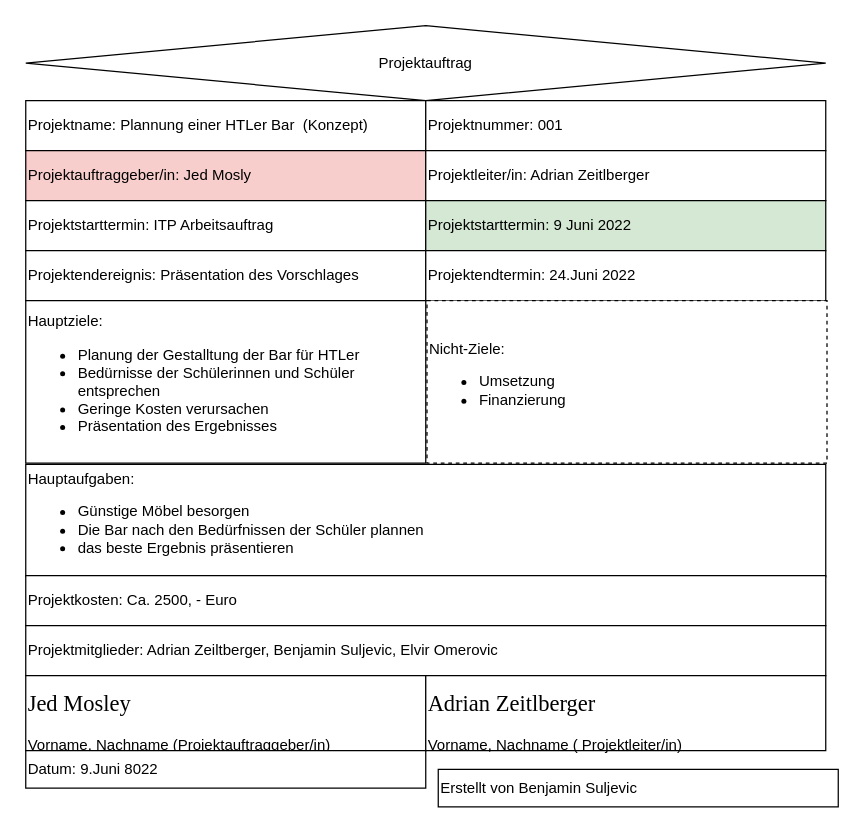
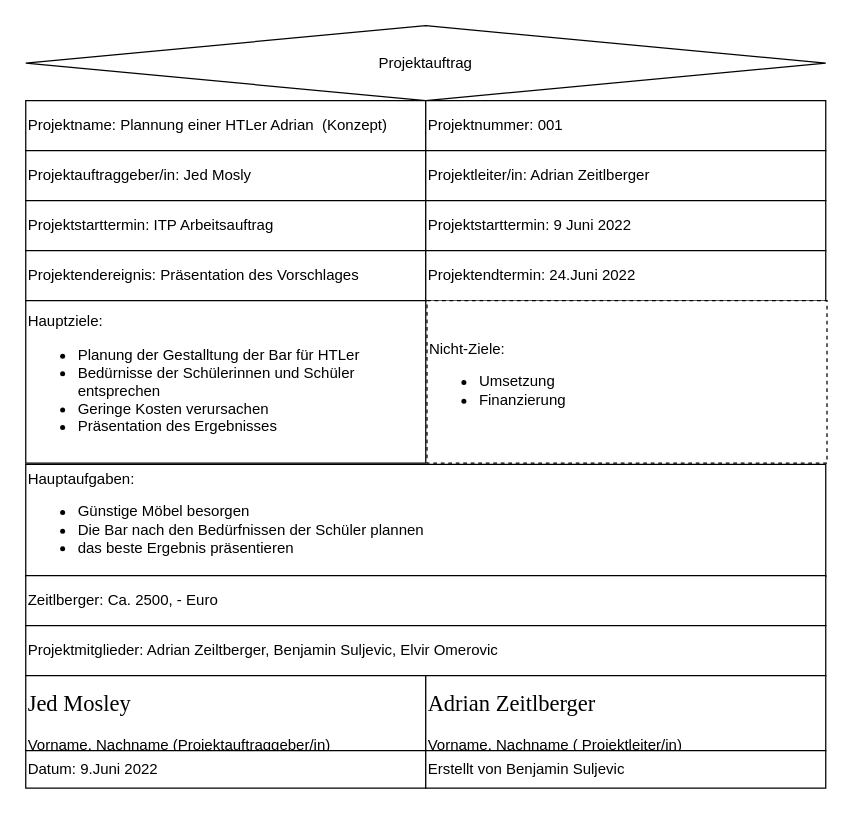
node "Projektname: Plannung einer HTLer Bar (Konzept)": label "Projektname: Plannung einer HTLer Bar (Konzept)" -> "Projektname: Plannung einer HTLer Adrian (Konzept)"
node "Projektauftraggeber/in: Jed Mosly": fillcolor #f8cecc -> #ffffff
node "Projektstarttermin: 9 Juni 2022": fillcolor #d5e8d4 -> #ffffff
node "Projektkosten: Ca. 2500, - Euro": label "Projektkosten: Ca. 2500, - Euro" -> "Zeitlberger: Ca. 2500, - Euro"
node "Datum: 9.Juni 8022": label "Datum: 9.Juni 8022" -> "Datum: 9.Juni 2022"
node "Erstellt von Benjamin Suljevic": moved (638, 788) -> (626, 769)
